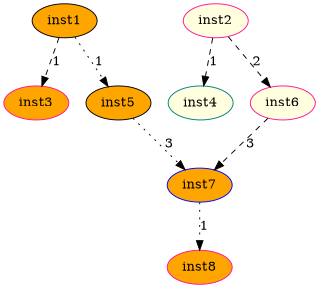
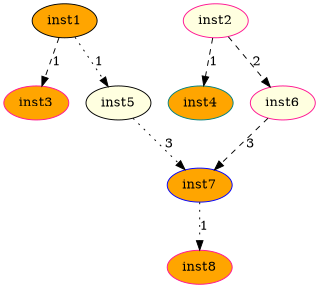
node "inst5": fillcolor orange -> lightyellow
node "inst4": fillcolor lightyellow -> orange
